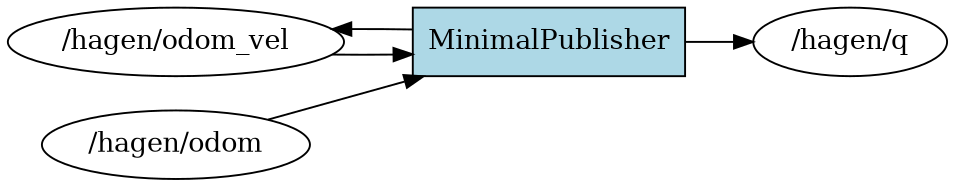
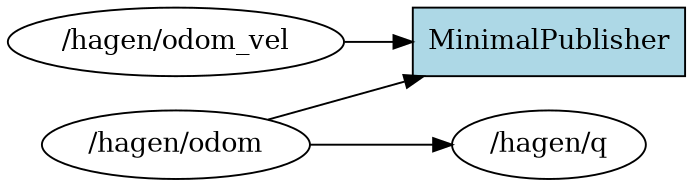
edge "MinimalPublisher" -> "/hagen/odom_vel": removed
edge "MinimalPublisher" -> "/hagen/q": now "/hagen/odom" -> "/hagen/q"
